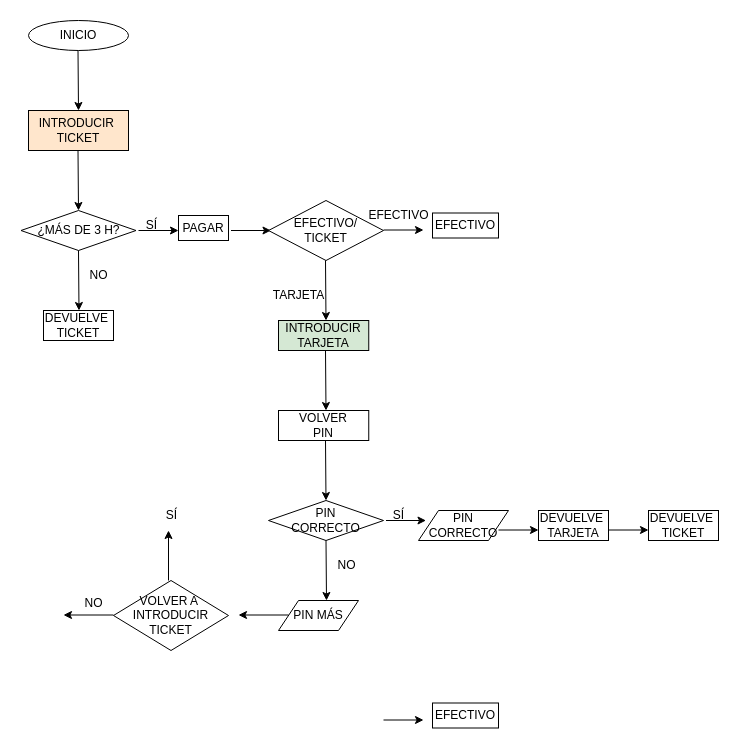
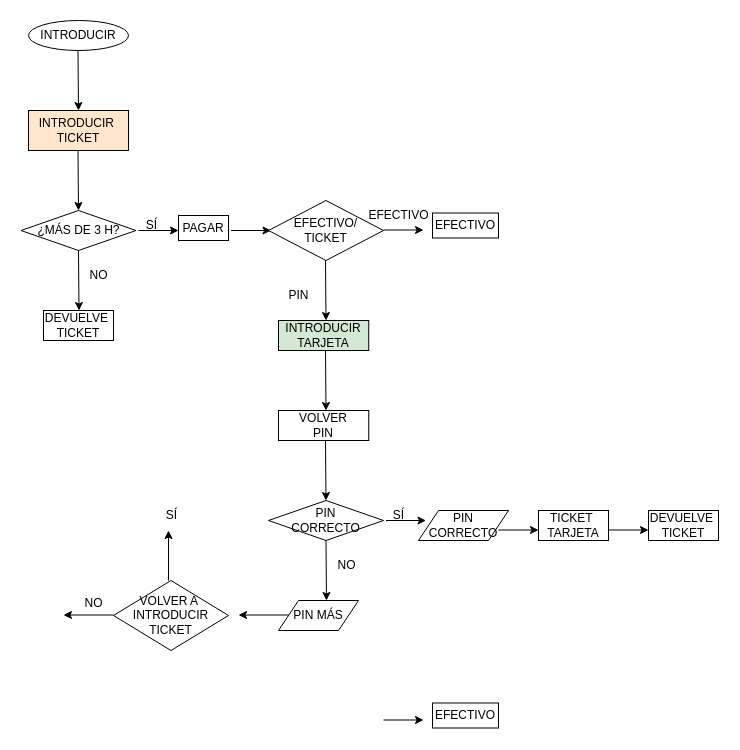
node "INICIO": label "INICIO" -> "INTRODUCIR"
node "TARJETA": label "TARJETA" -> "PIN"
node "DEVUELVE TARJETA": label "DEVUELVE TARJETA" -> "TICKET TARJETA"
